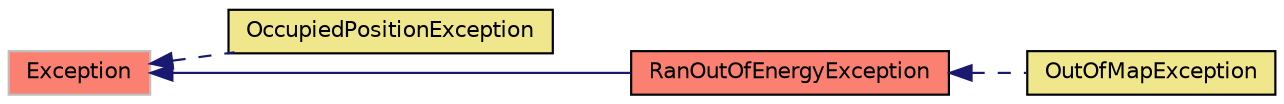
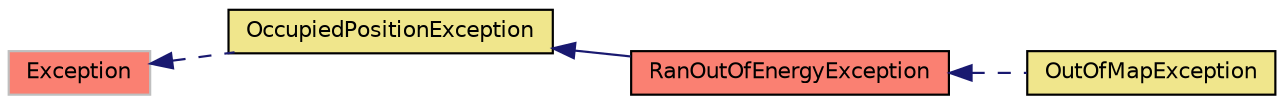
edge "RanOutOfEnergyException" -> "Exception": now "RanOutOfEnergyException" -> "OccupiedPositionException"
